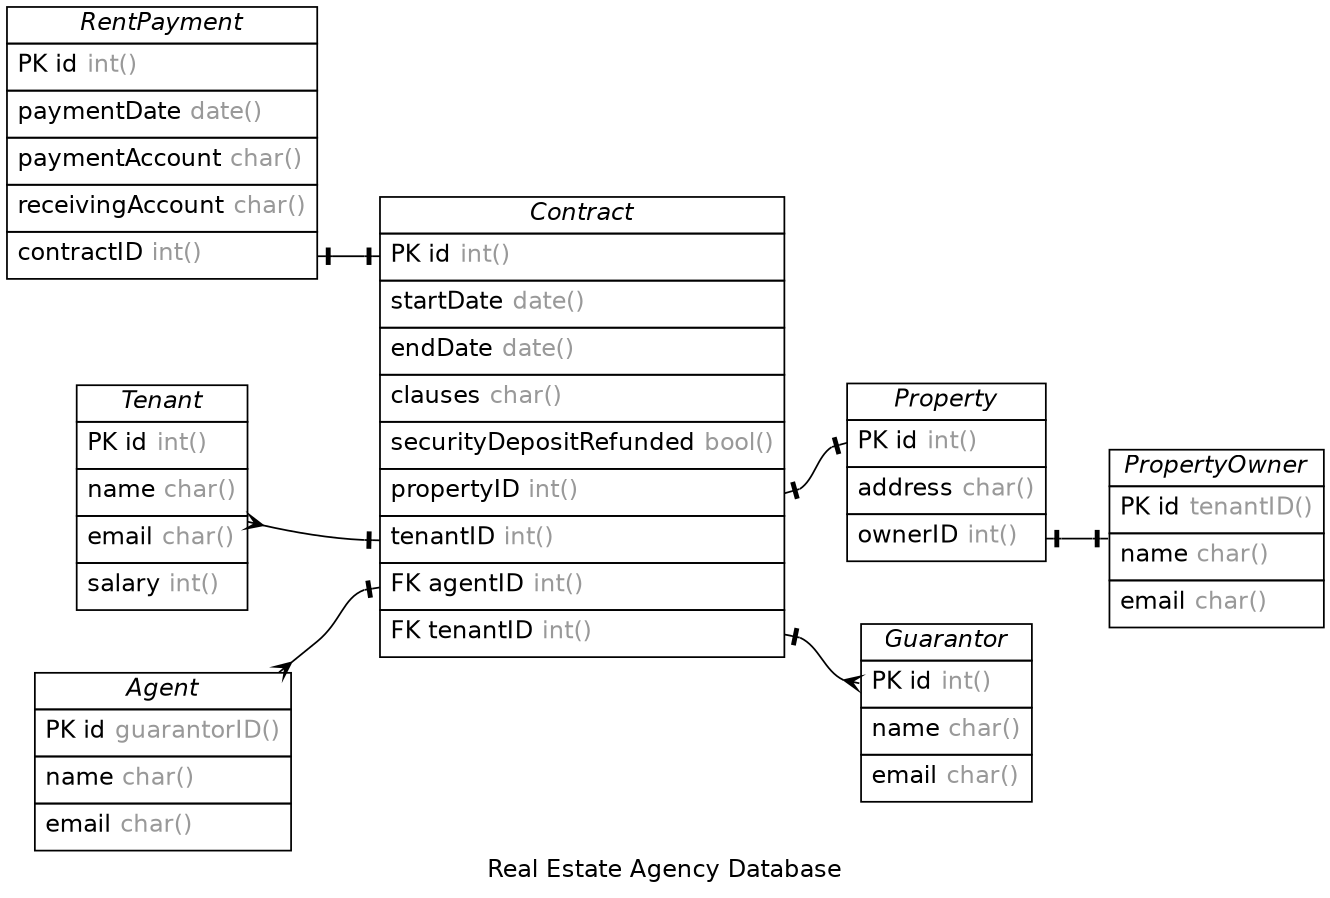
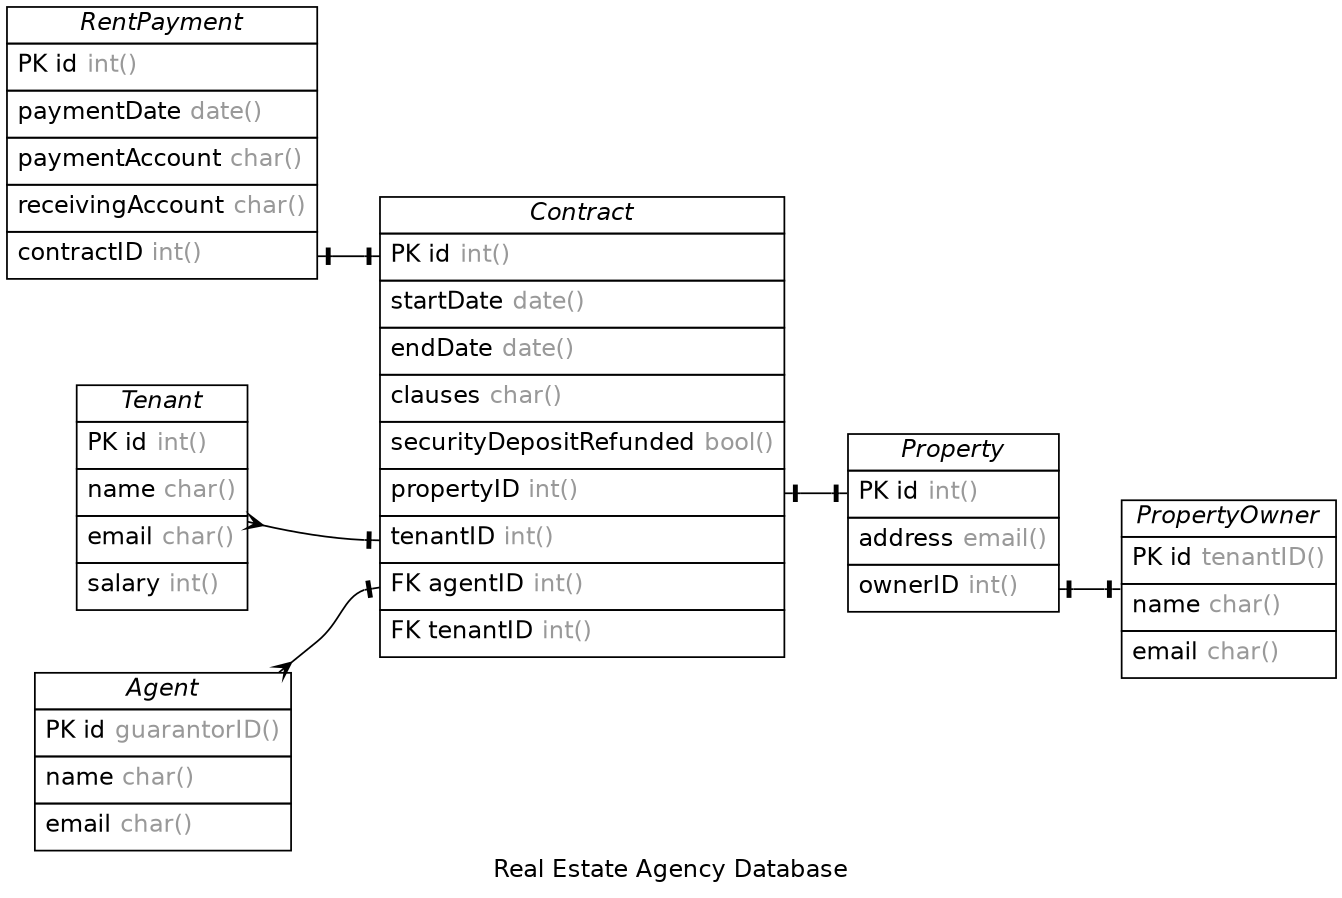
node "Property": text "char()" -> "email()"
node "Guarantor": removed
